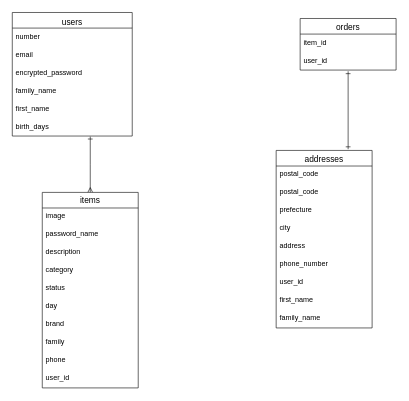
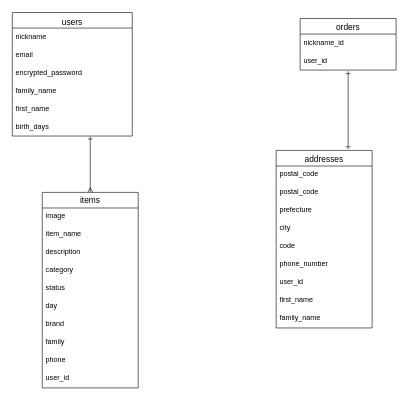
node "number": label "number" -> "nickname"
node "item_id": label "item_id" -> "nickname_id"
node "password_name": label "password_name" -> "item_name"
node "address": label "address" -> "code"
